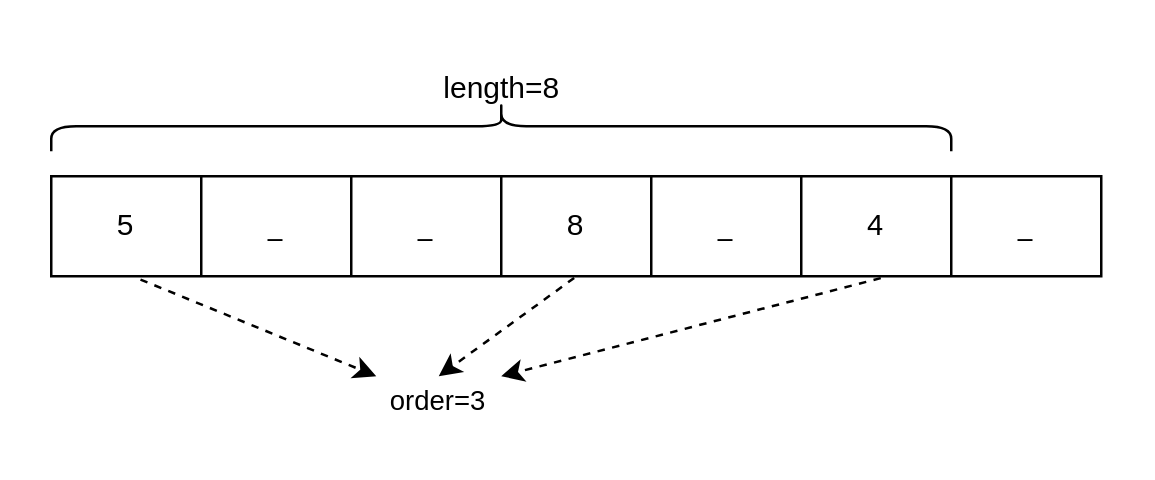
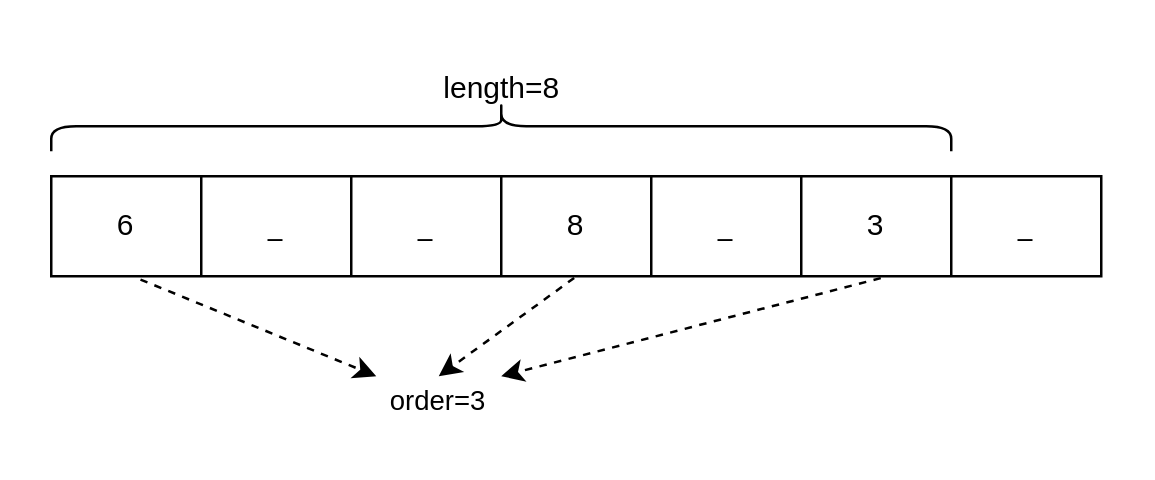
node "5": label "5" -> "6"
node "4": label "4" -> "3"
